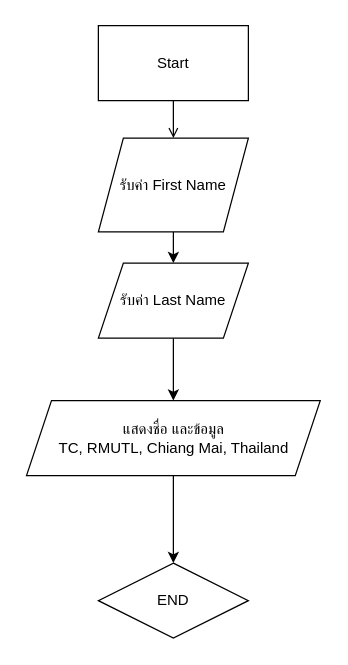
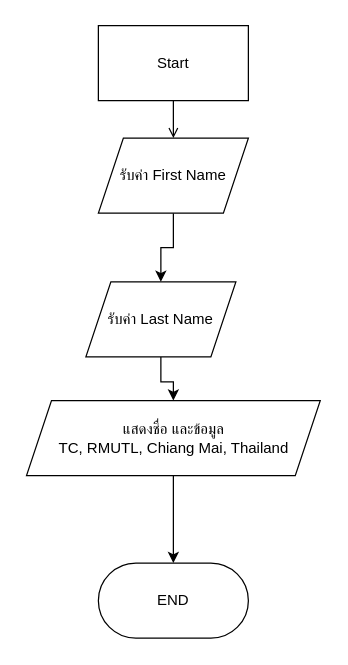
node "รับค่า First Name": size 150x94 -> 150x75
node "รับค่า Last Name": moved (173, 301) -> (161, 319)
node "END": shape diamond -> rounded rectangle
